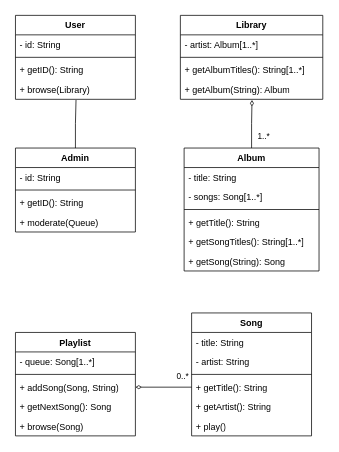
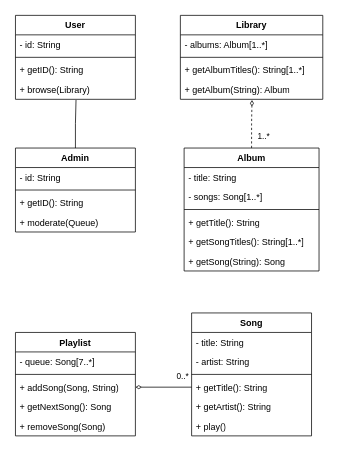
node "- artist: Album[1..*]": label "- artist: Album[1..*]" -> "- albums: Album[1..*]"
edge "Album" -> "+ getAlbum(String): Album": style solid -> dashed
node "- queue: Song[1..*]": label "- queue: Song[1..*]" -> "- queue: Song[7..*]"
node "+ browse(Song)": label "+ browse(Song)" -> "+ removeSong(Song)"
